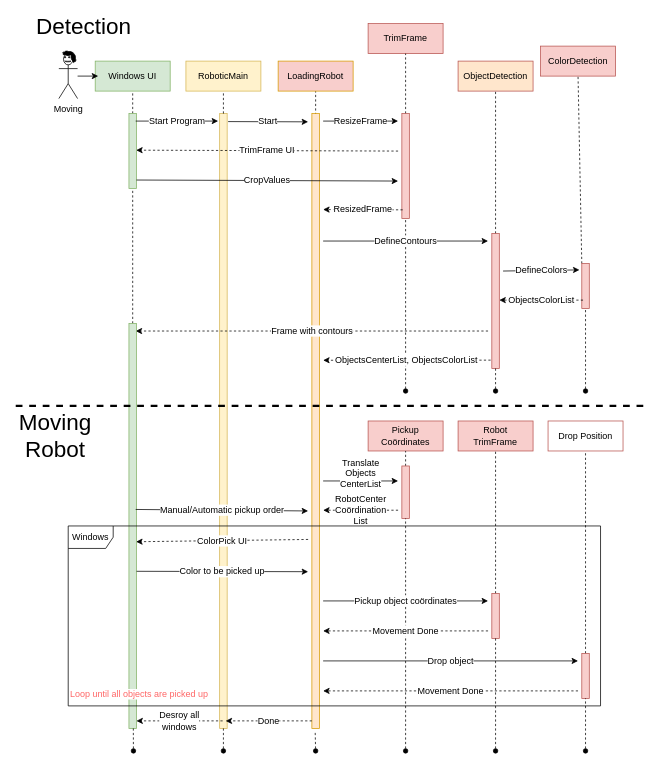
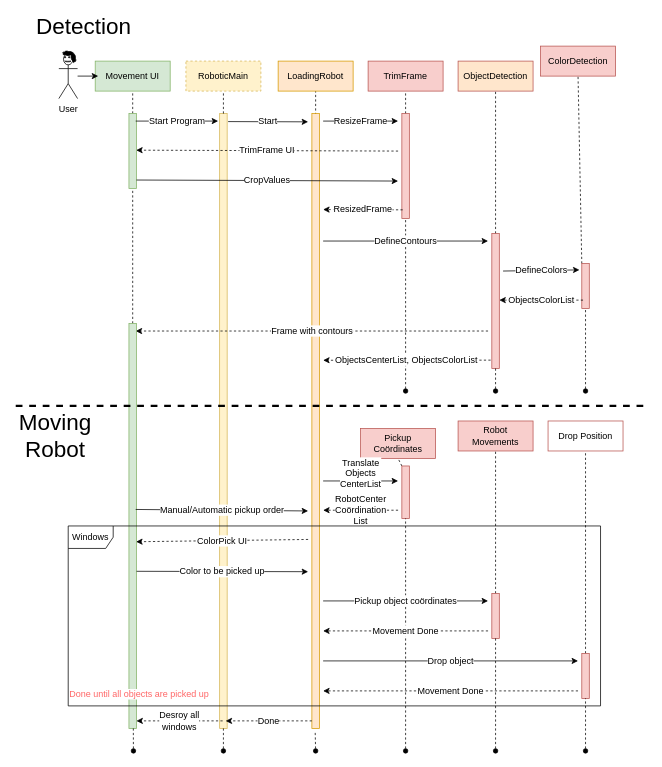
node "TrimFrame": moved (405, 39) -> (405, 76)
node "Windows UI": label "Windows UI" -> "Movement UI"
node "RoboticMain": style solid -> dashed
node "LoadingRobot": fillcolor #f8cecc -> #ffe6cc
node "Moving": label "Moving" -> "User"
node "Pickup Coördinates": moved (405, 436) -> (398, 444)
node "Robot TrimFrame": label "Robot TrimFrame" -> "Robot Movements"
node "Loop until all objects are picked up": label "Loop until all objects are picked up" -> "Done until all objects are picked up"
